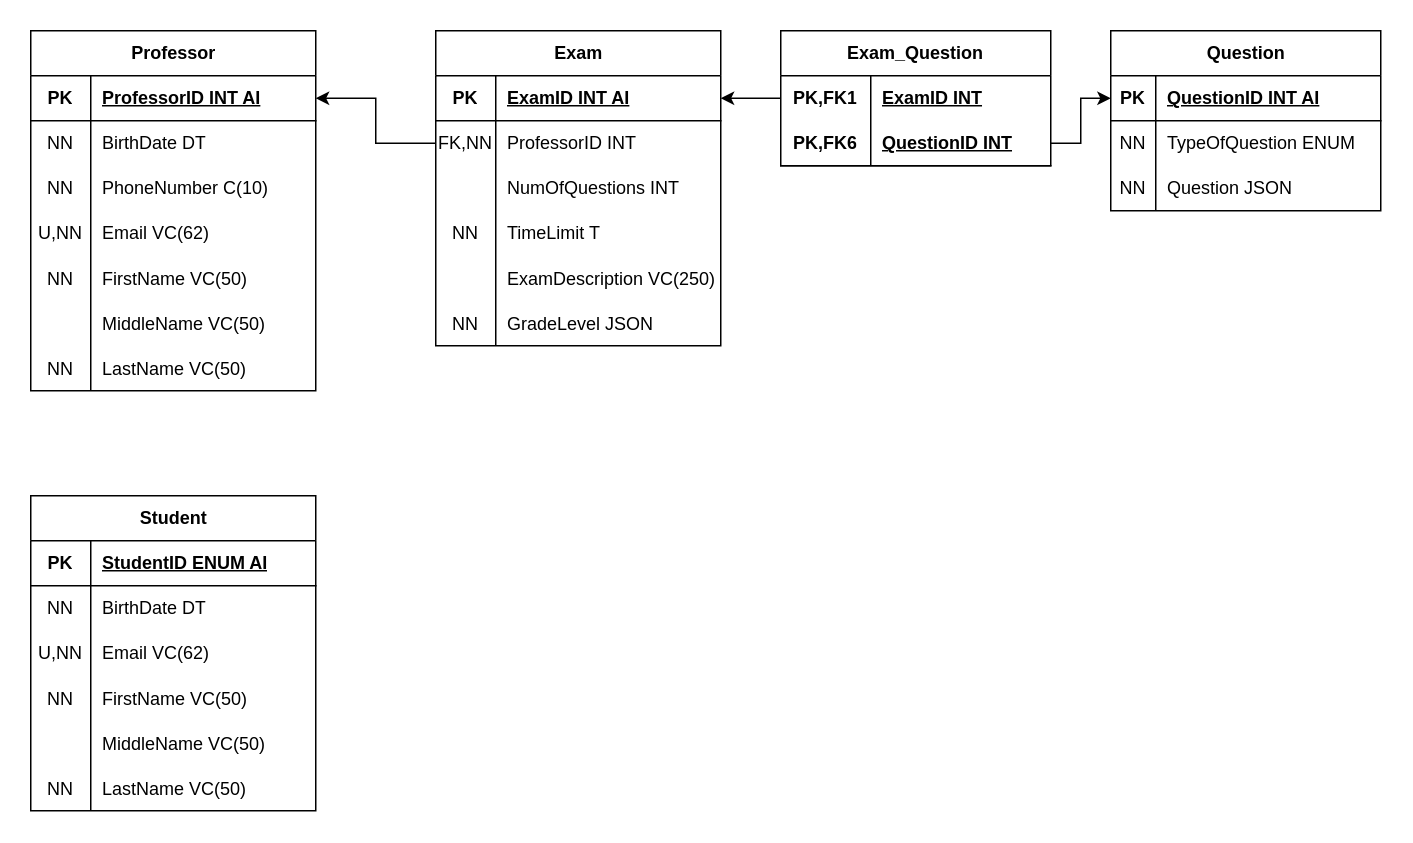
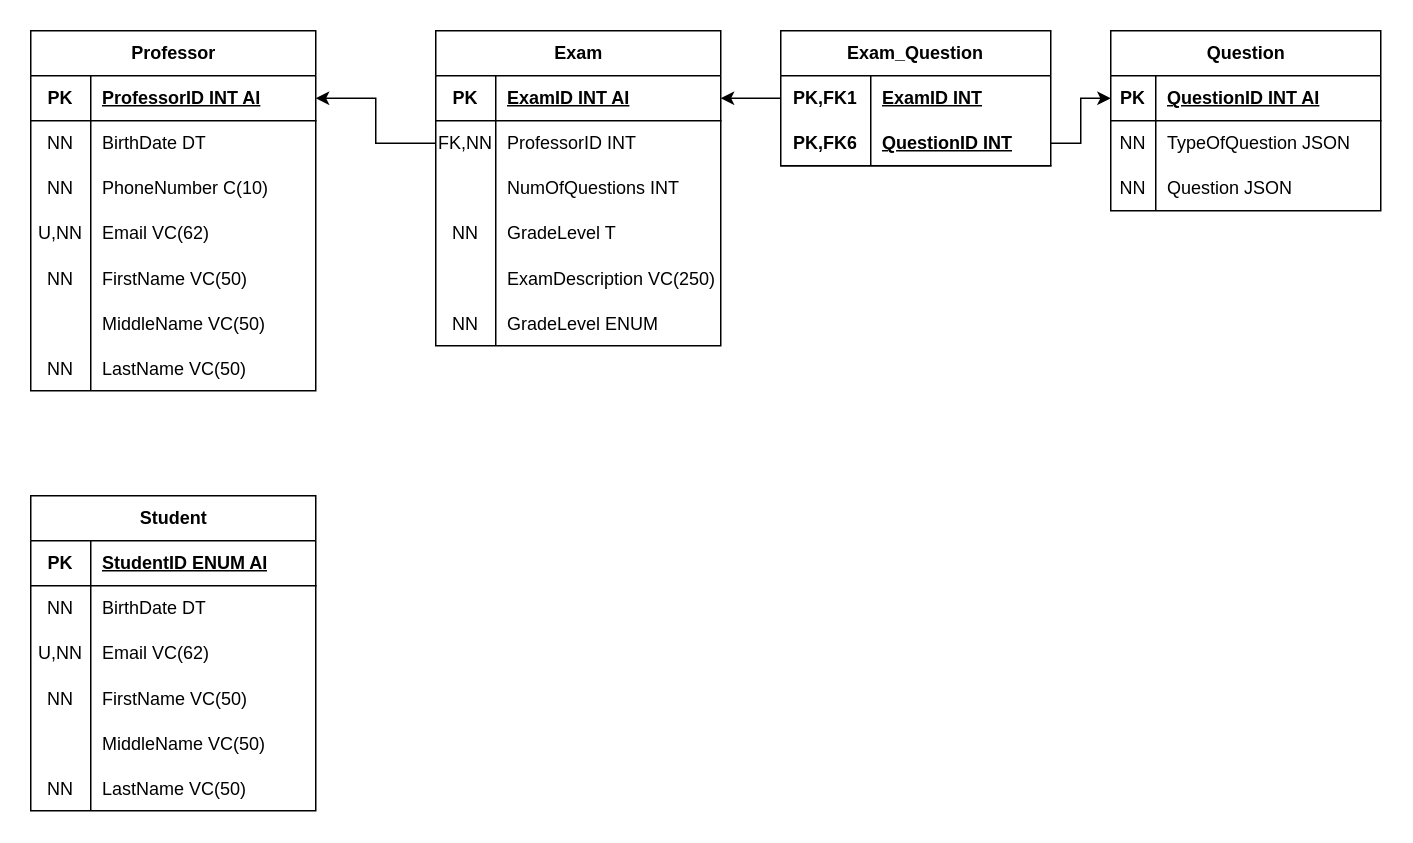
node "TypeOfQuestion ENUM": label "TypeOfQuestion ENUM" -> "TypeOfQuestion JSON"
node "TimeLimit T": label "TimeLimit T" -> "GradeLevel T"
node "GradeLevel JSON": label "GradeLevel JSON" -> "GradeLevel ENUM"
